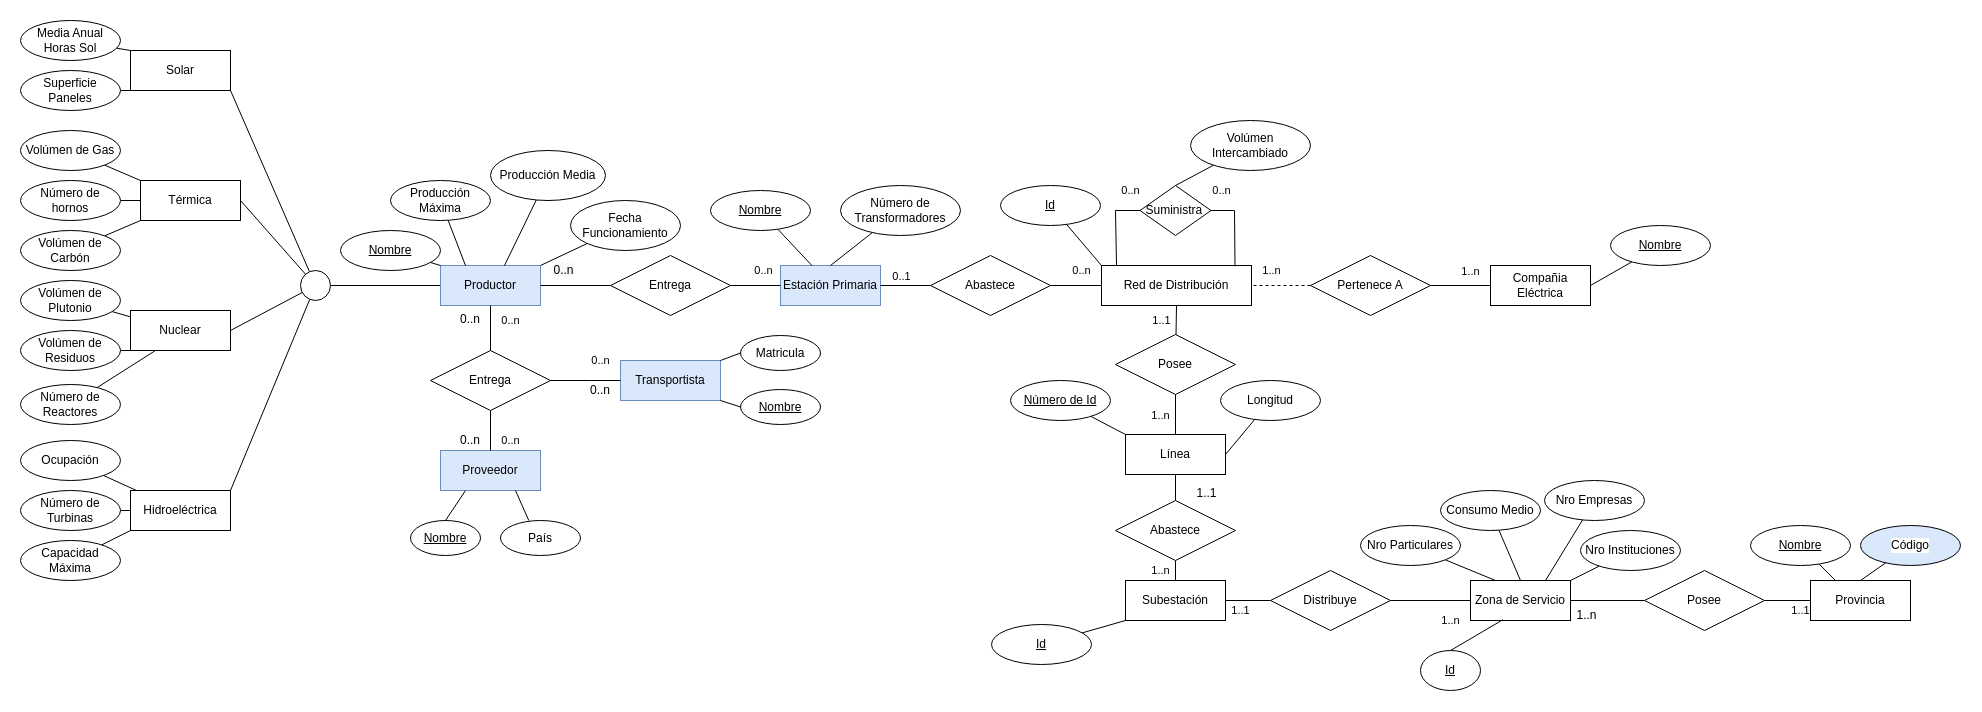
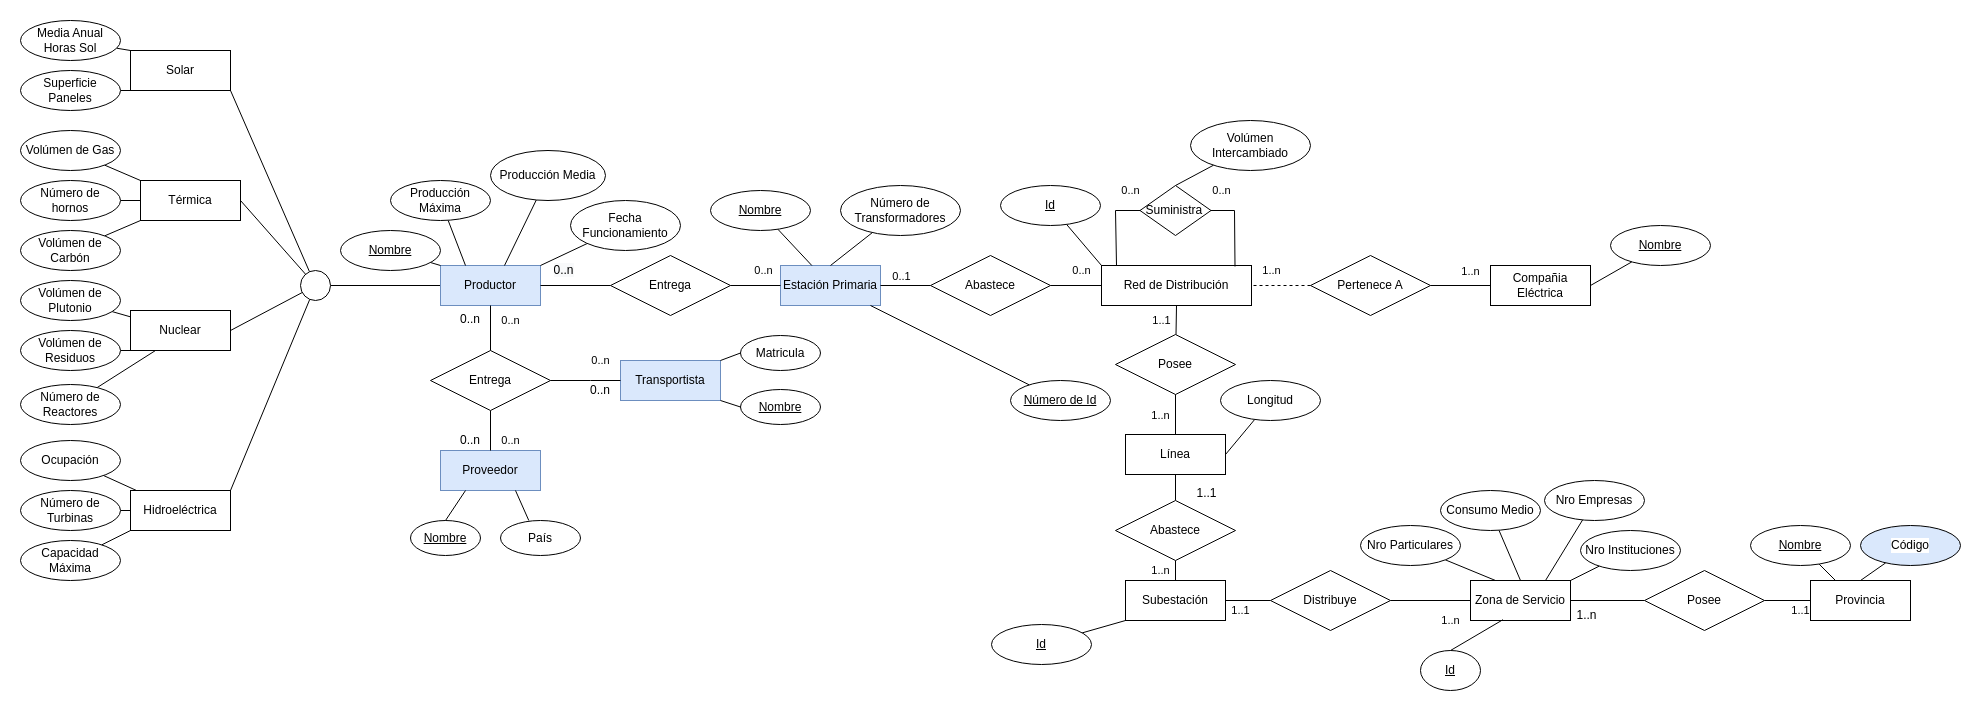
edge "Número de Id" -- "Línea": now "Número de Id" -- "Estación Primaria"
